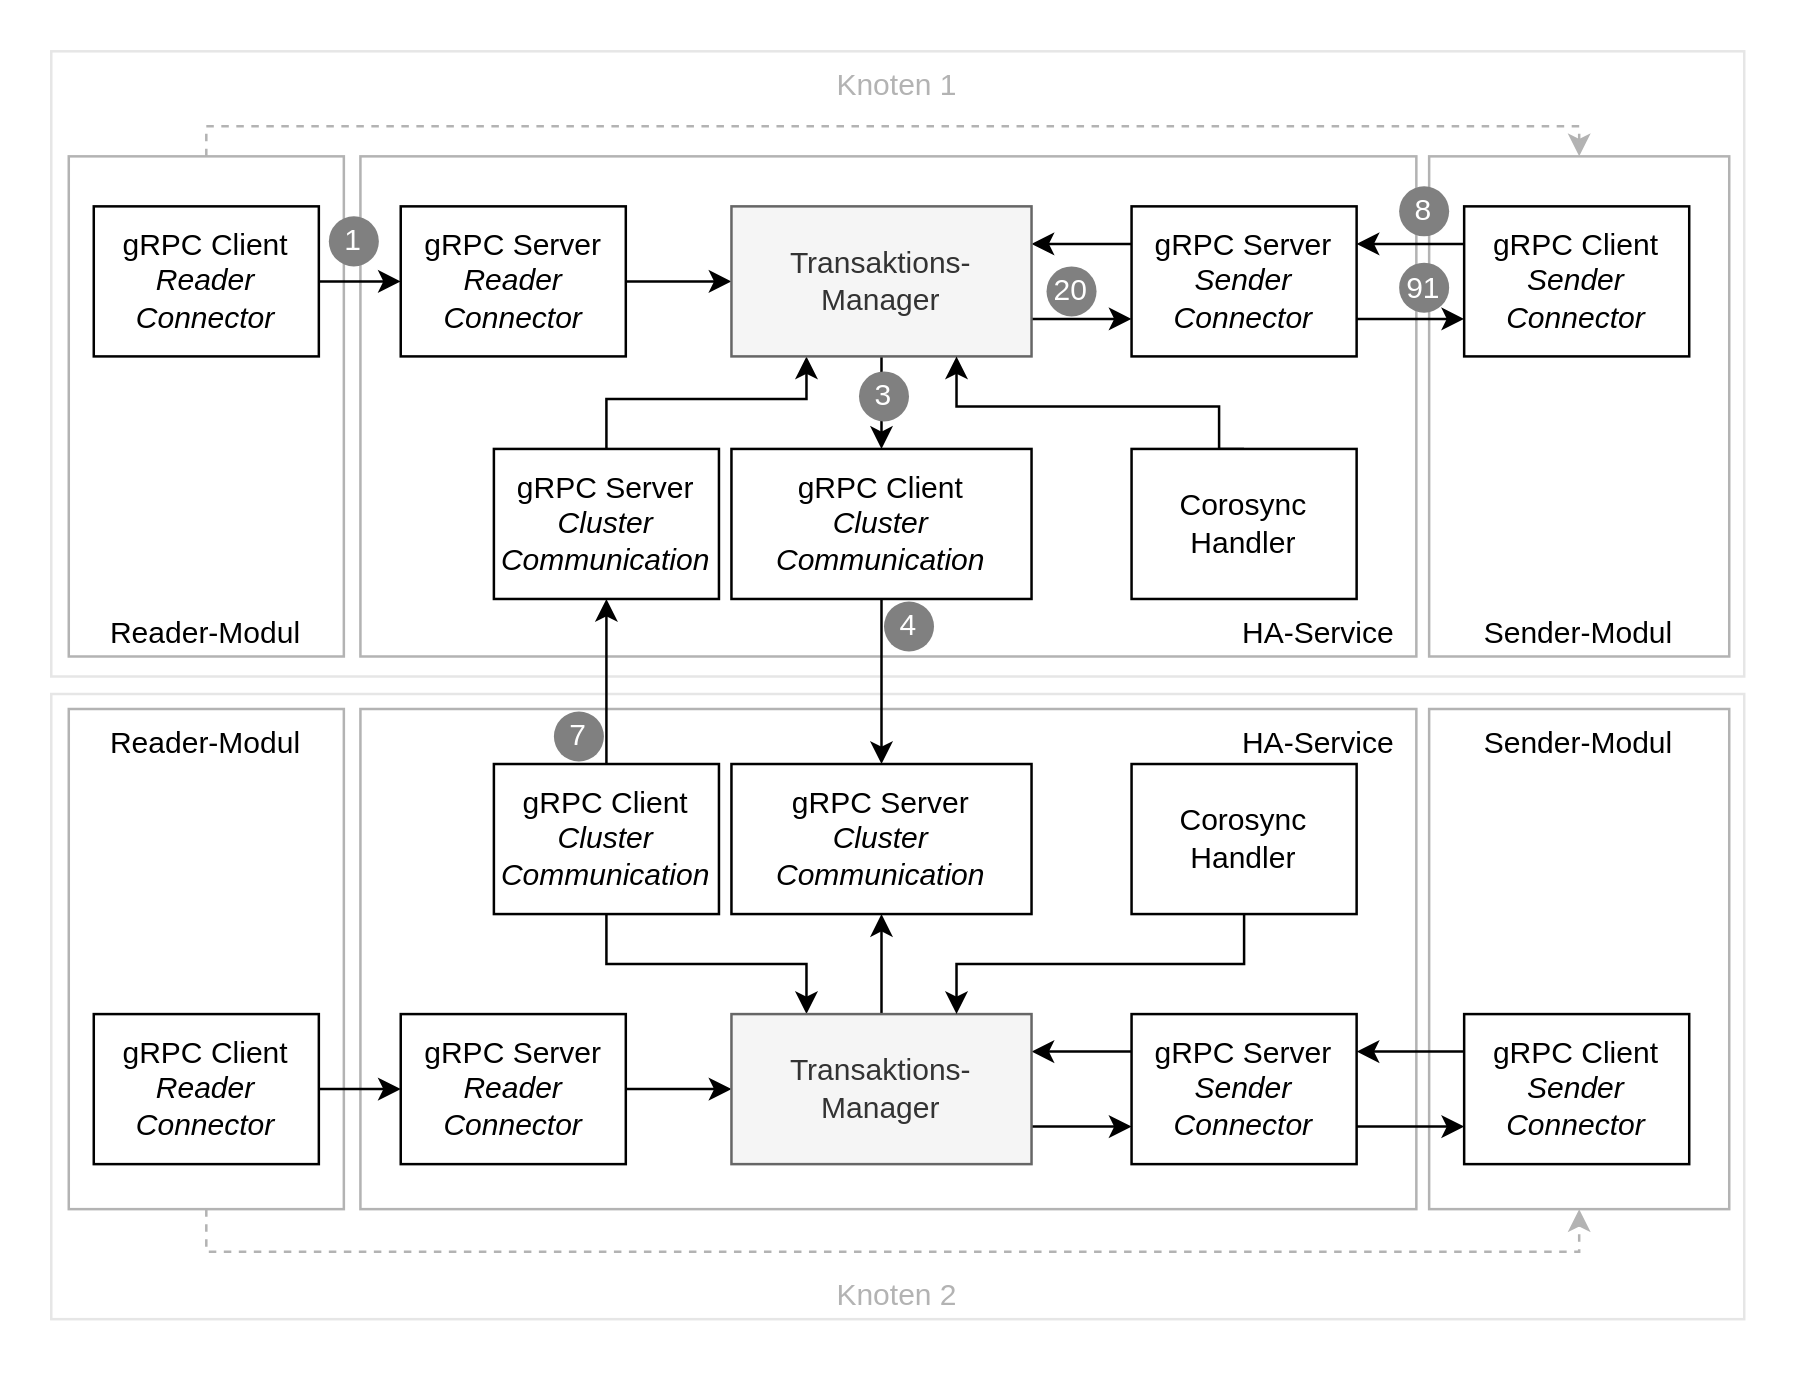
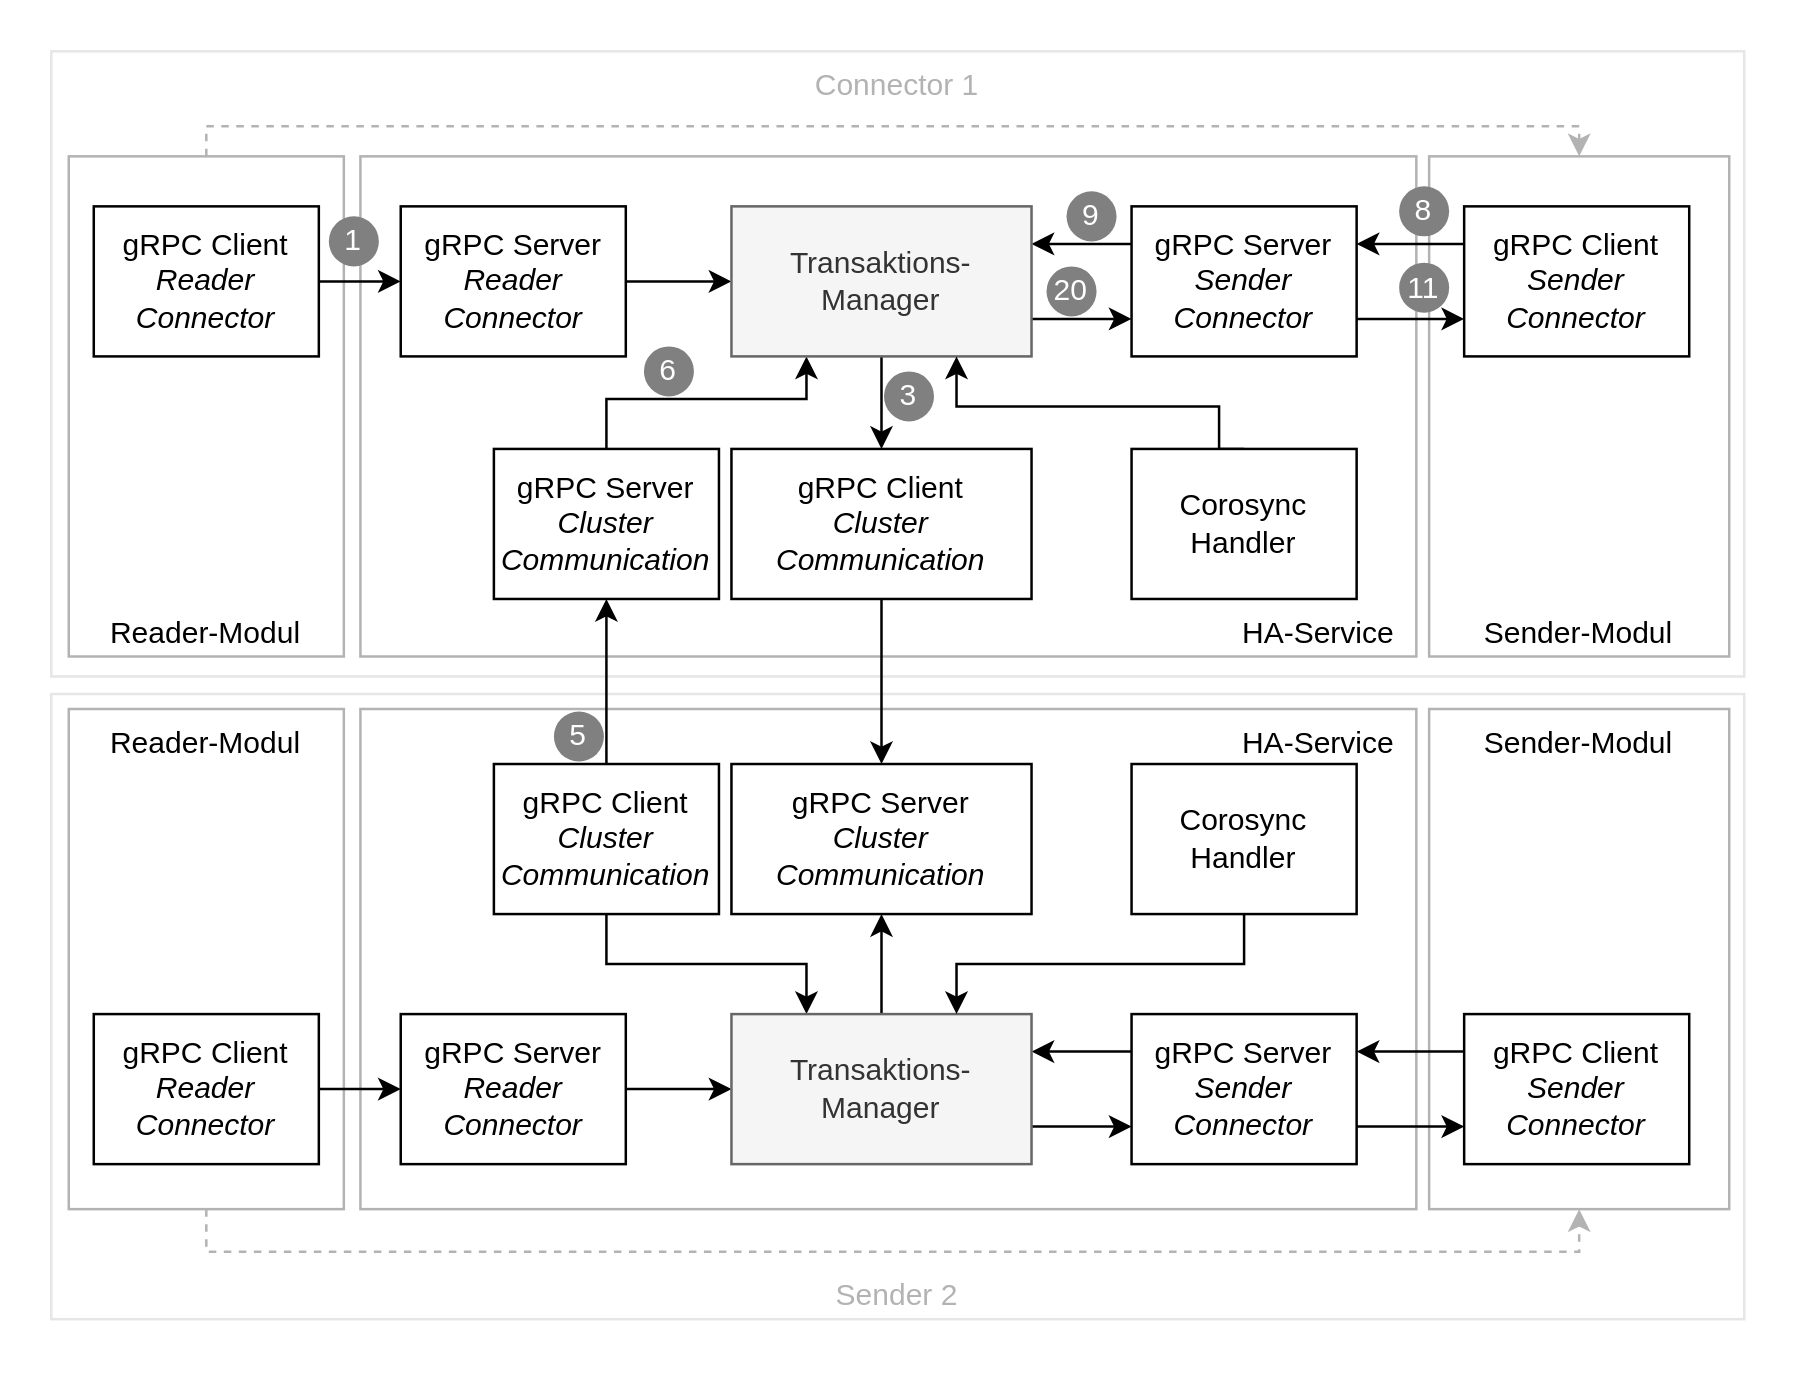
node "Knoten 1": label "Knoten 1" -> "Connector 1"
node "9": added
node "91": label "91" -> "11"
node "6": added
node "3": moved (884, 396) -> (909, 396)
node "4": removed
node "7": label "7" -> "5"
node "Knoten 2": label "Knoten 2" -> "Sender 2"
